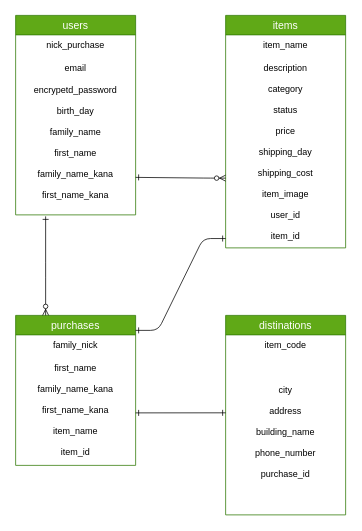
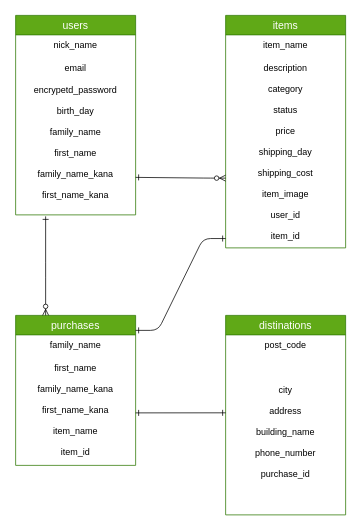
node "nick_purchase": label "nick_purchase" -> "nick_name"
node "family_nick": label "family_nick" -> "family_name"
node "item_code": label "item_code" -> "post_code"
